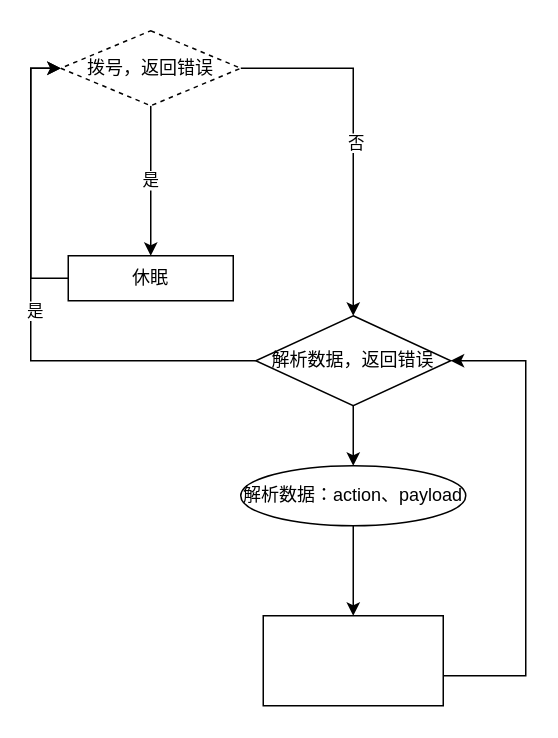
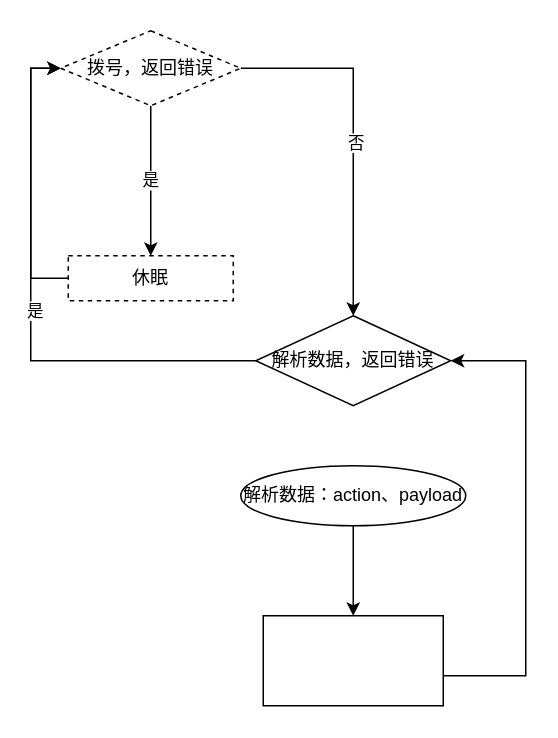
node "休眠": style solid -> dashed
edge "解析数据，返回错误" -> "解析数据：action、payload": removed
